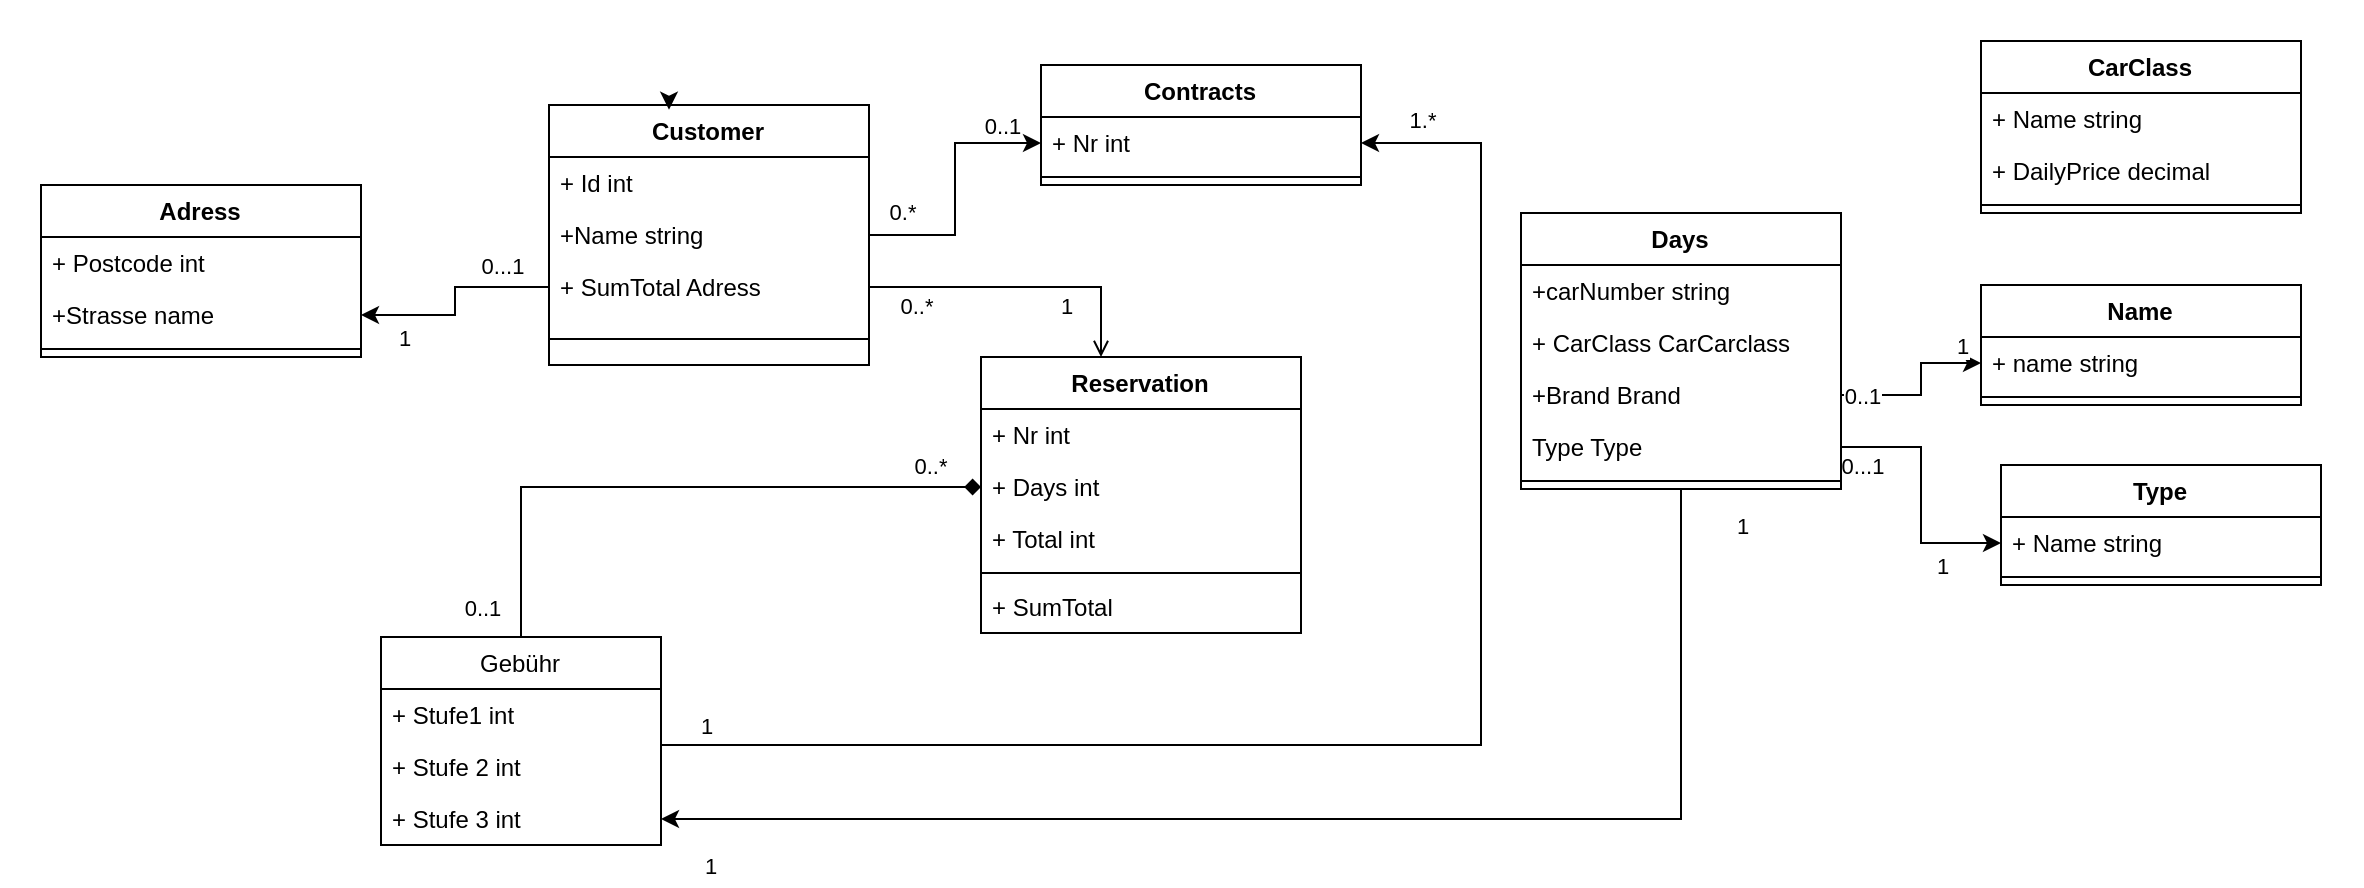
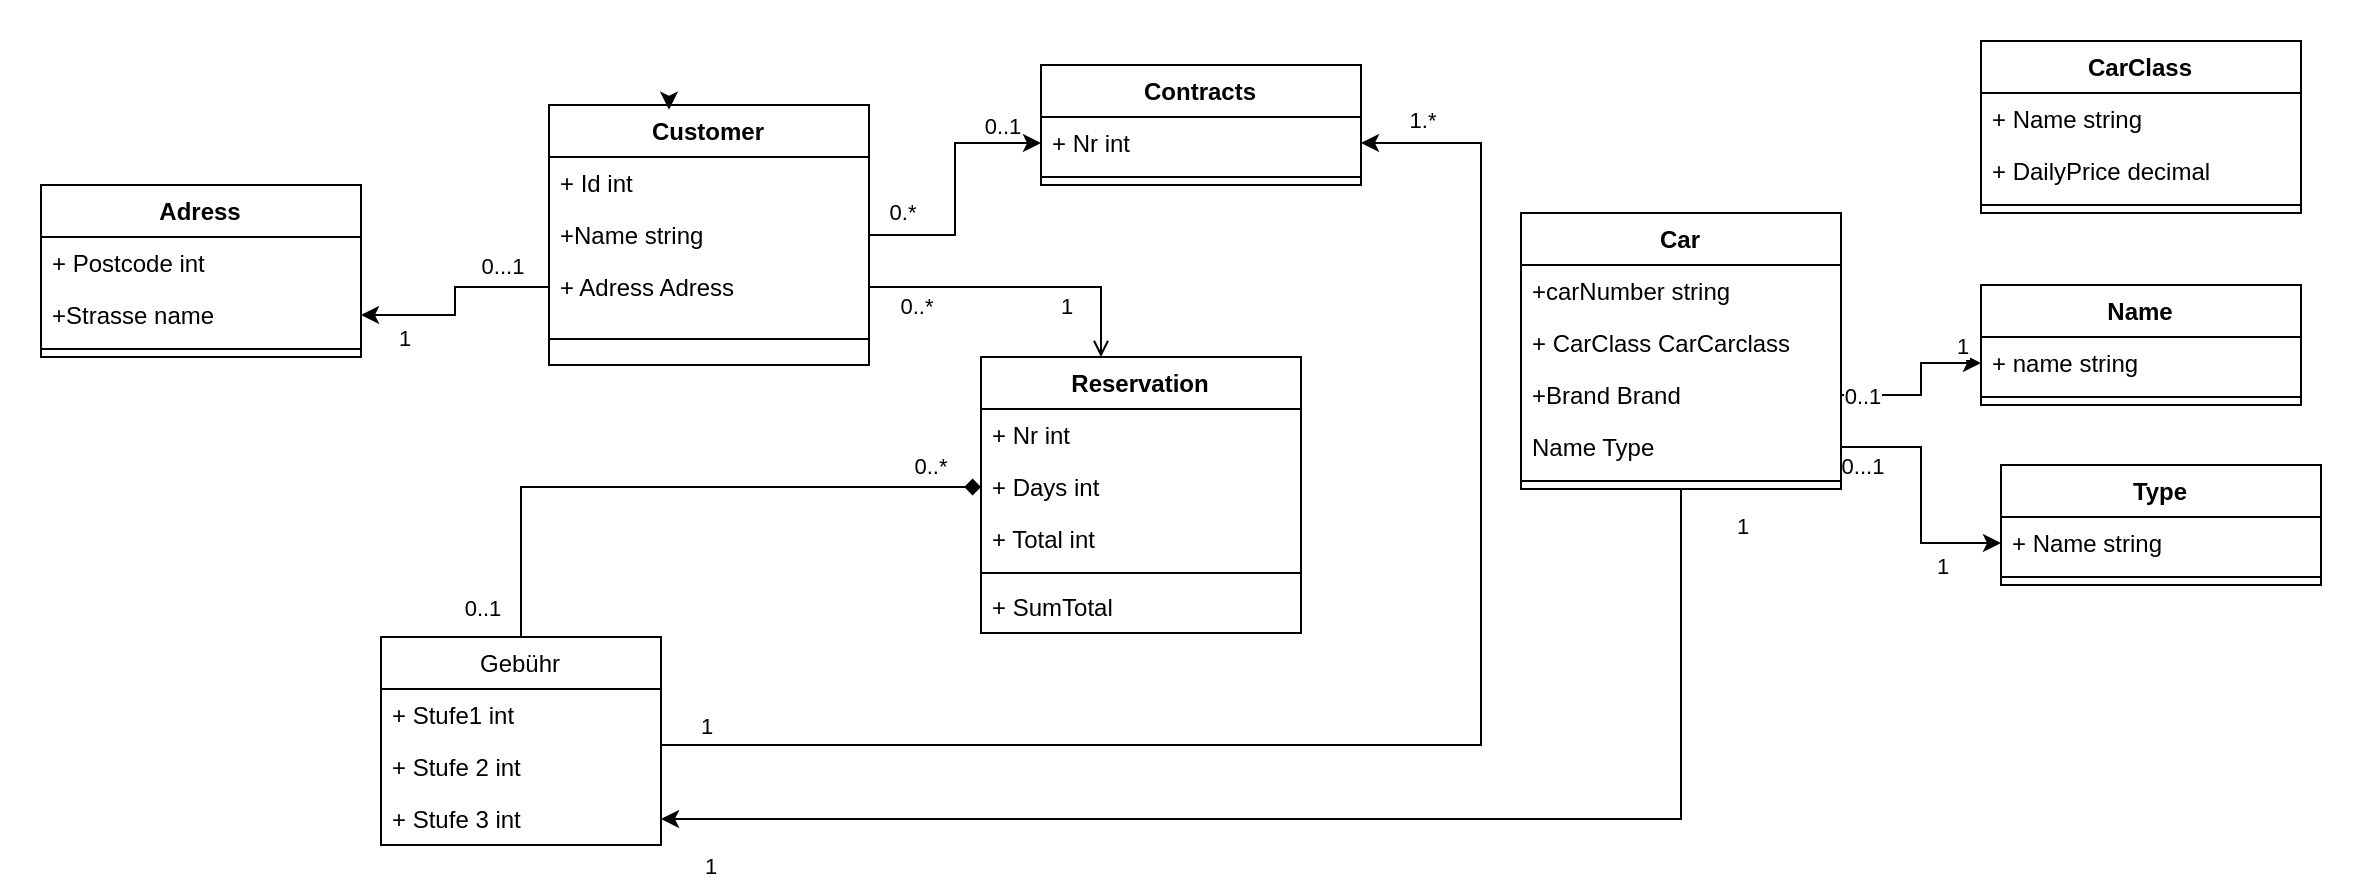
node "Days": label "Days" -> "Car"
node "+ SumTotal Adress": label "+ SumTotal Adress" -> "+ Adress Adress"
node "Type Type": label "Type Type" -> "Name Type"
